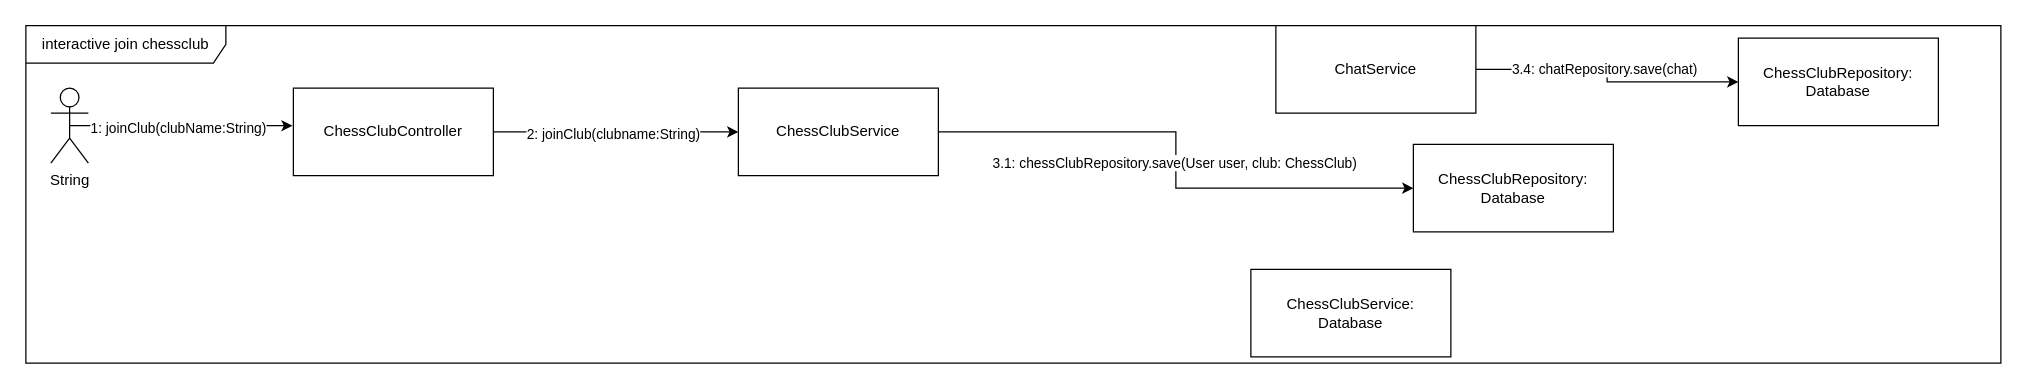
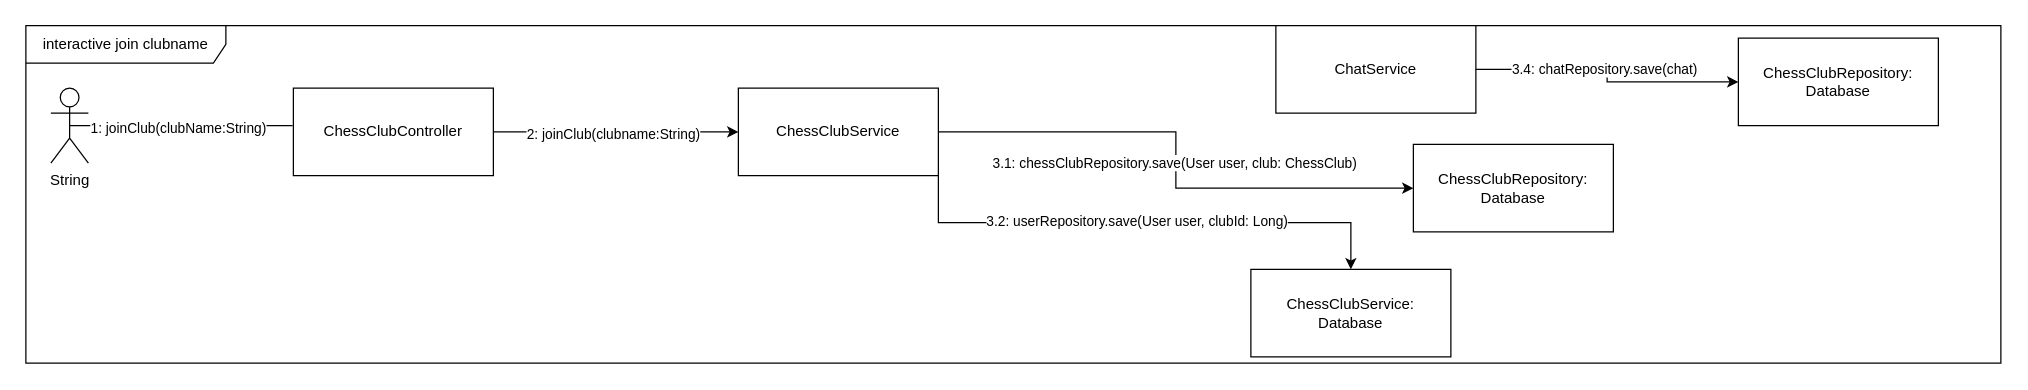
node "interactive join chessclub": label "interactive join chessclub" -> "interactive join clubname"
edge "String" -> "ChessClubController": arrowhead classic -> none
edge "ChessClubService" -> "ChessClubService: Database": added, label "3.2: userRepository.save(User user, clubId: Long)"
